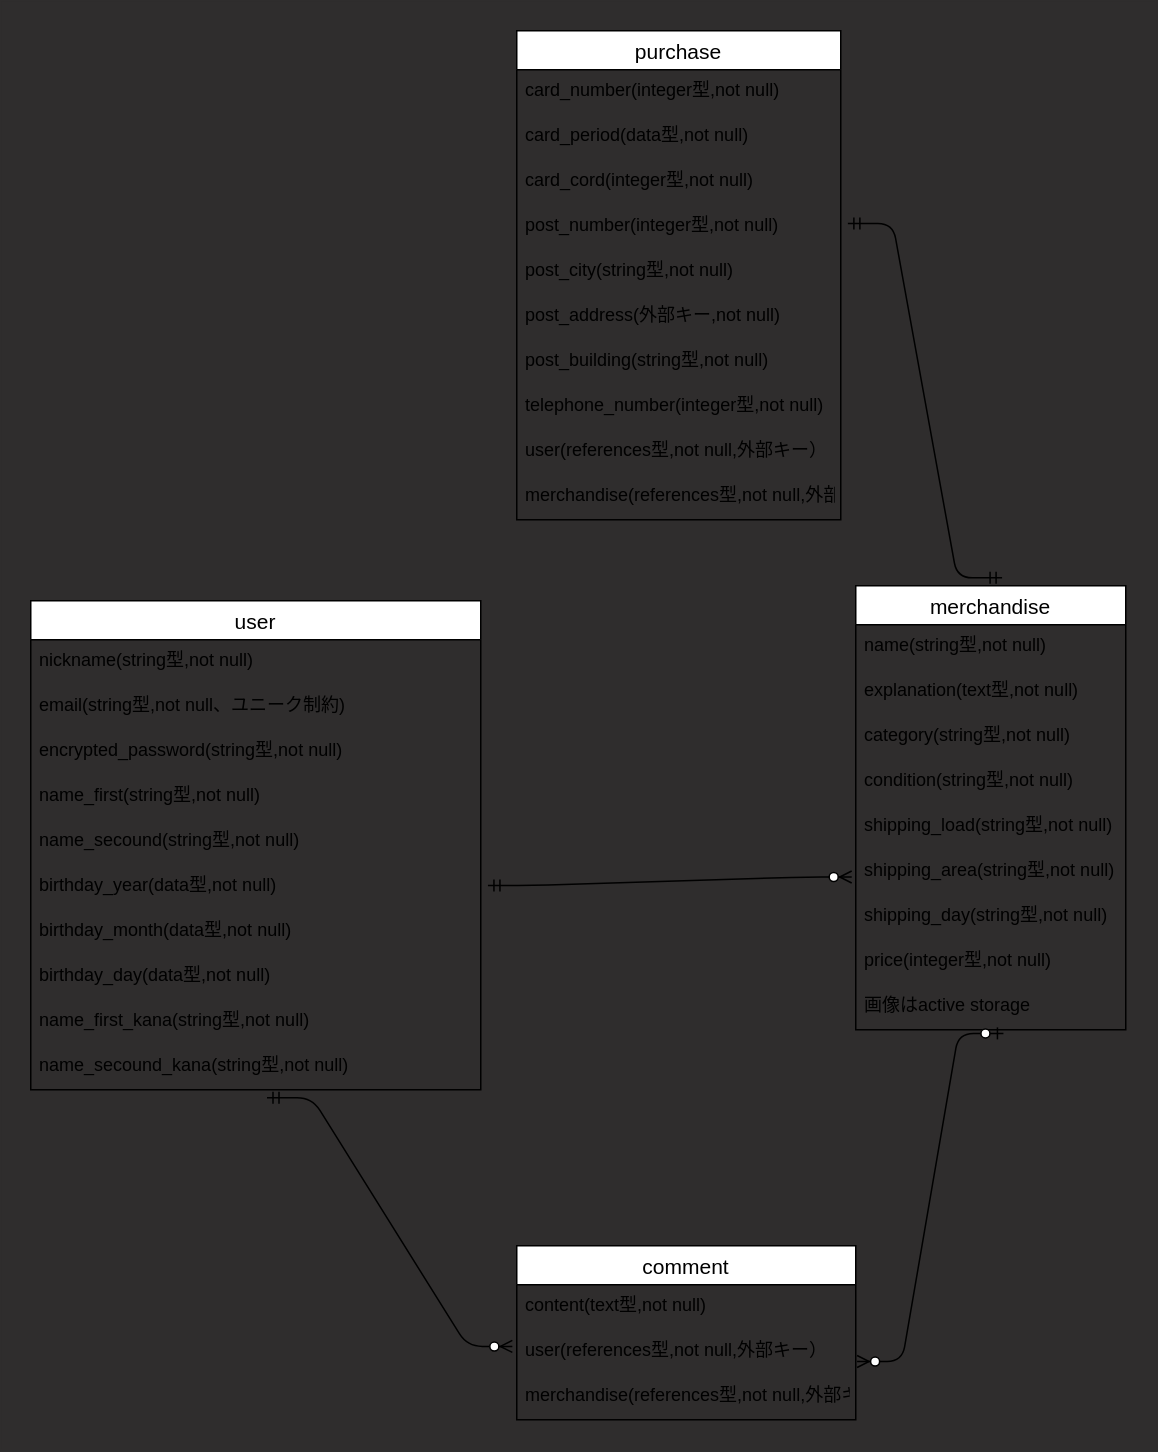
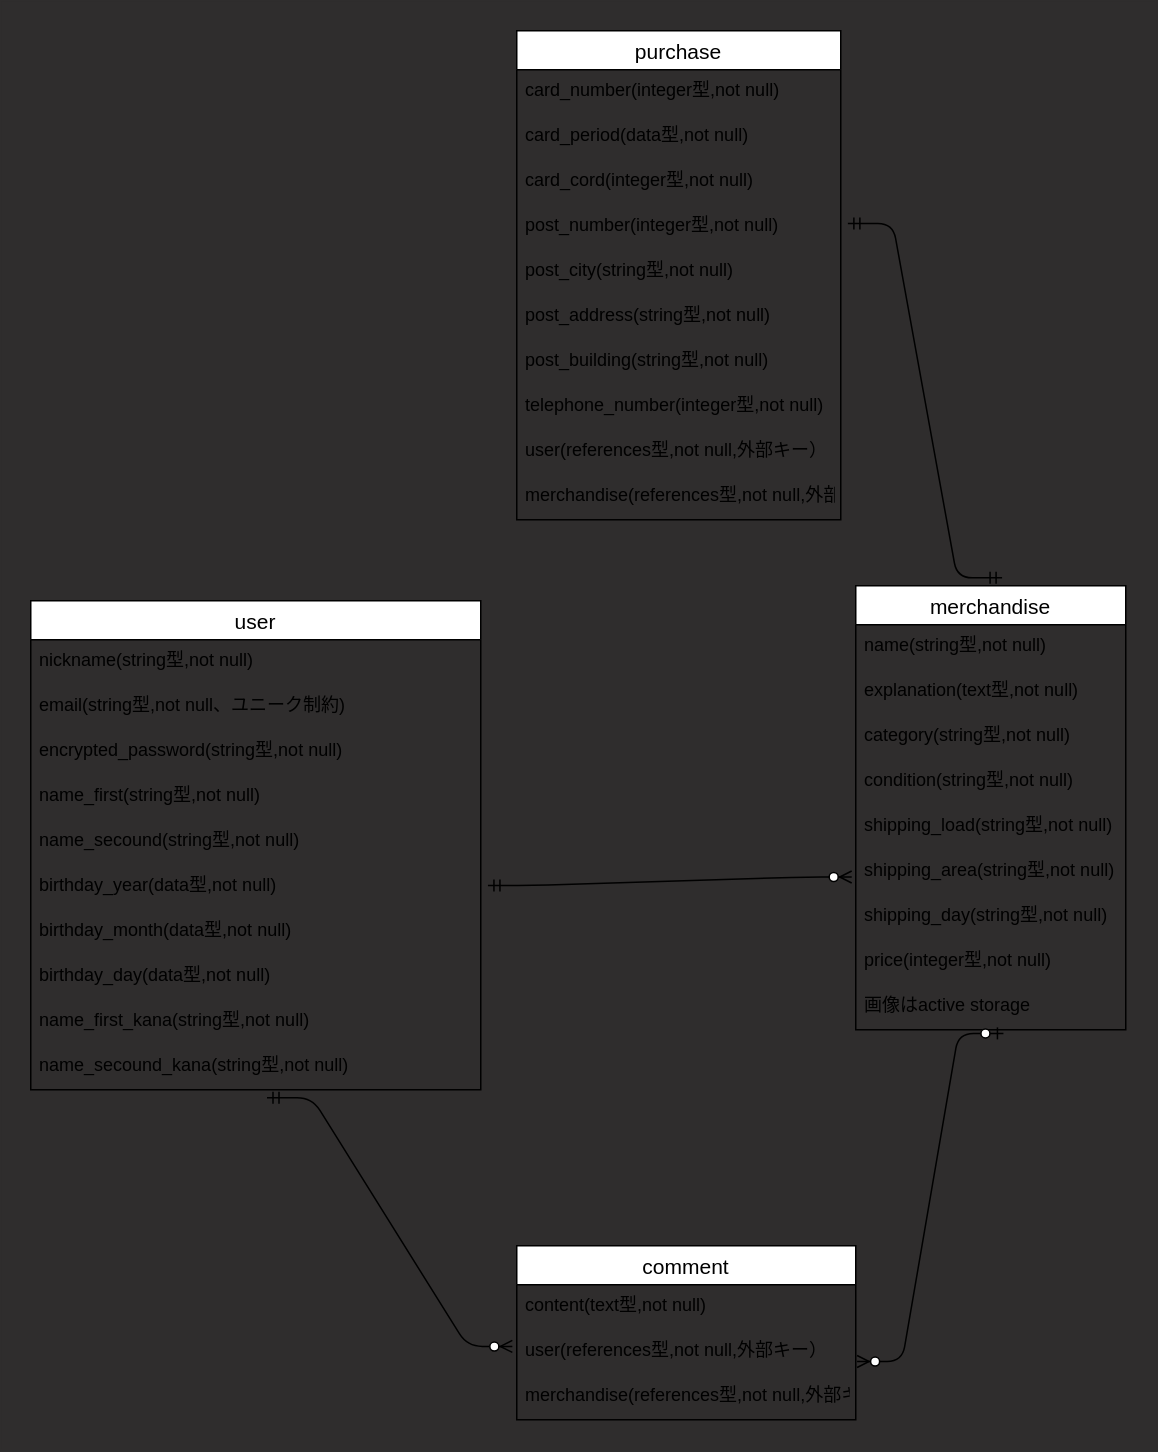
node "post_address(外部キー,not null)": label "post_address(外部キー,not null)" -> "post_address(string型,not null)"
